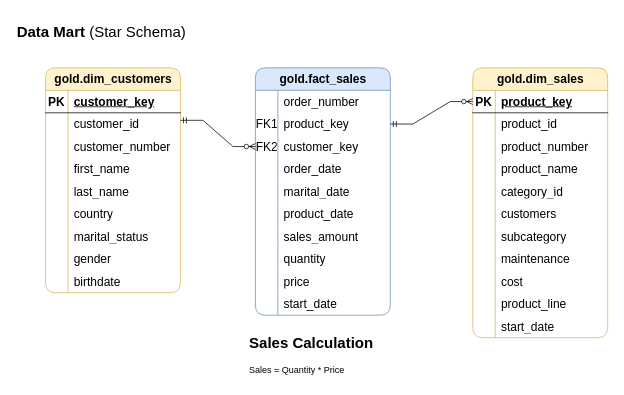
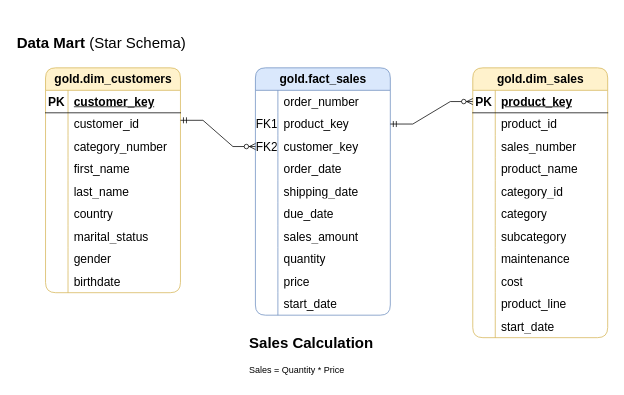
node "Data Mart (Star Schema)": moved (124, 30) -> (124, 42)
node "customer_number": label "customer_number" -> "category_number"
node "product_number": label "product_number" -> "sales_number"
node "marital_date": label "marital_date" -> "shipping_date"
node "product_date": label "product_date" -> "due_date"
node "customers": label "customers" -> "category"
